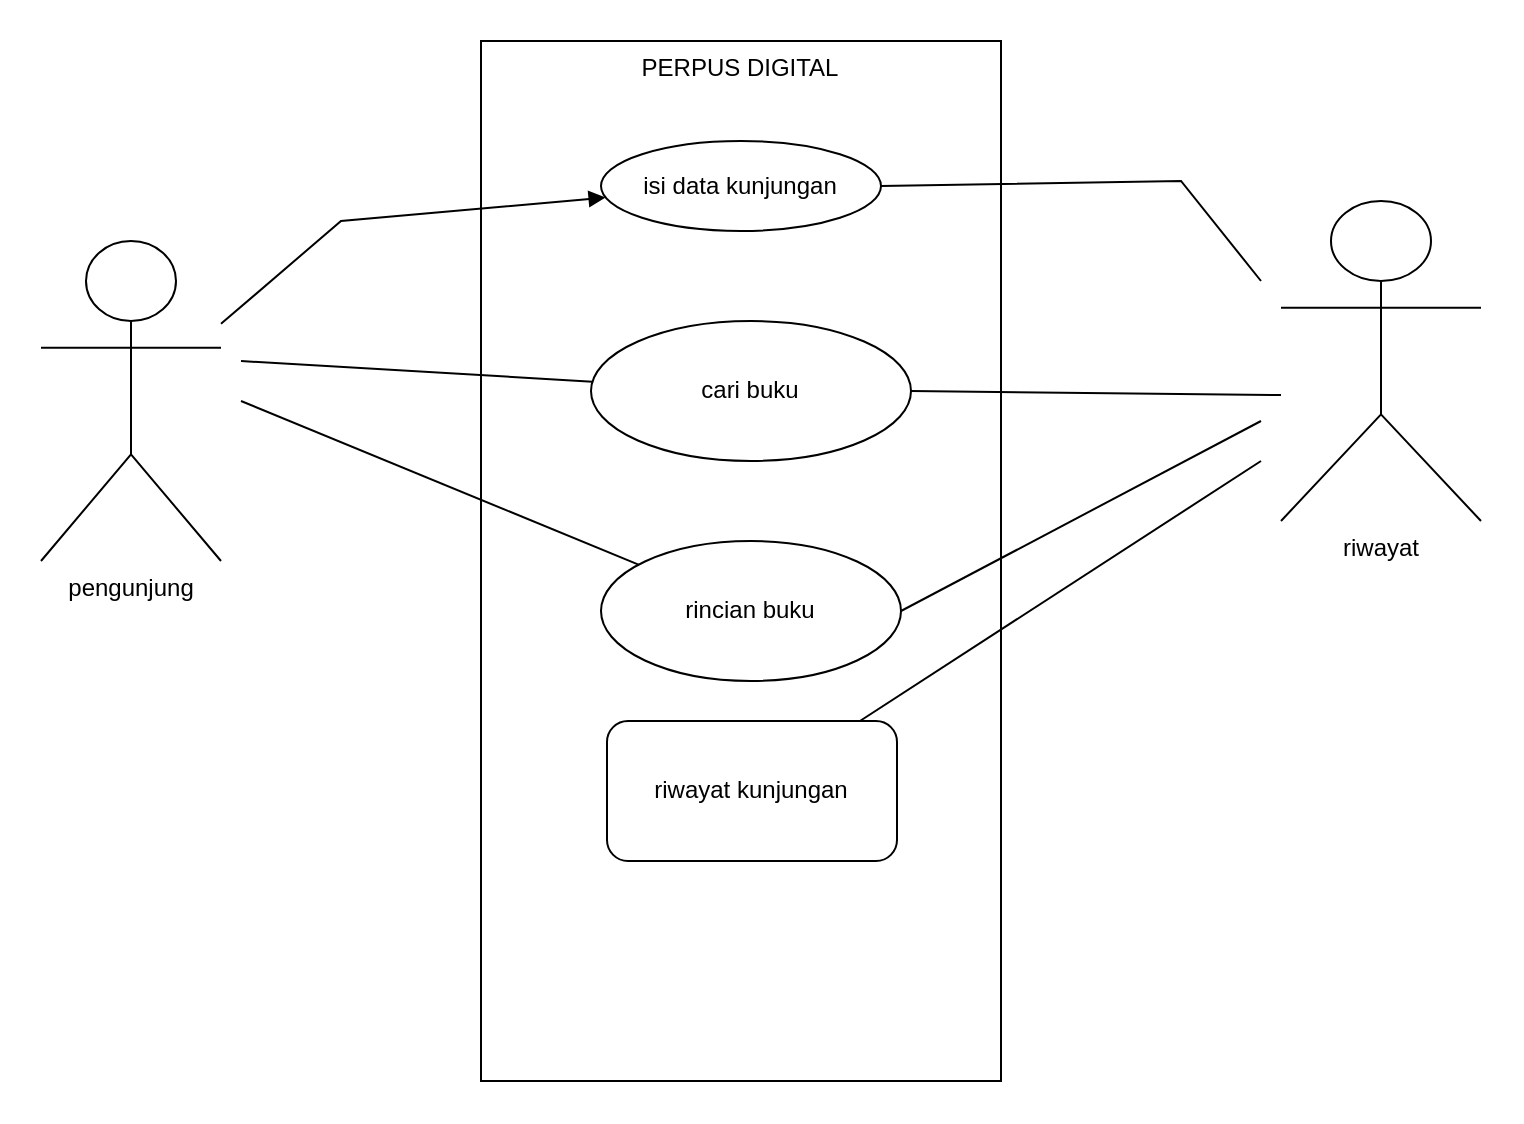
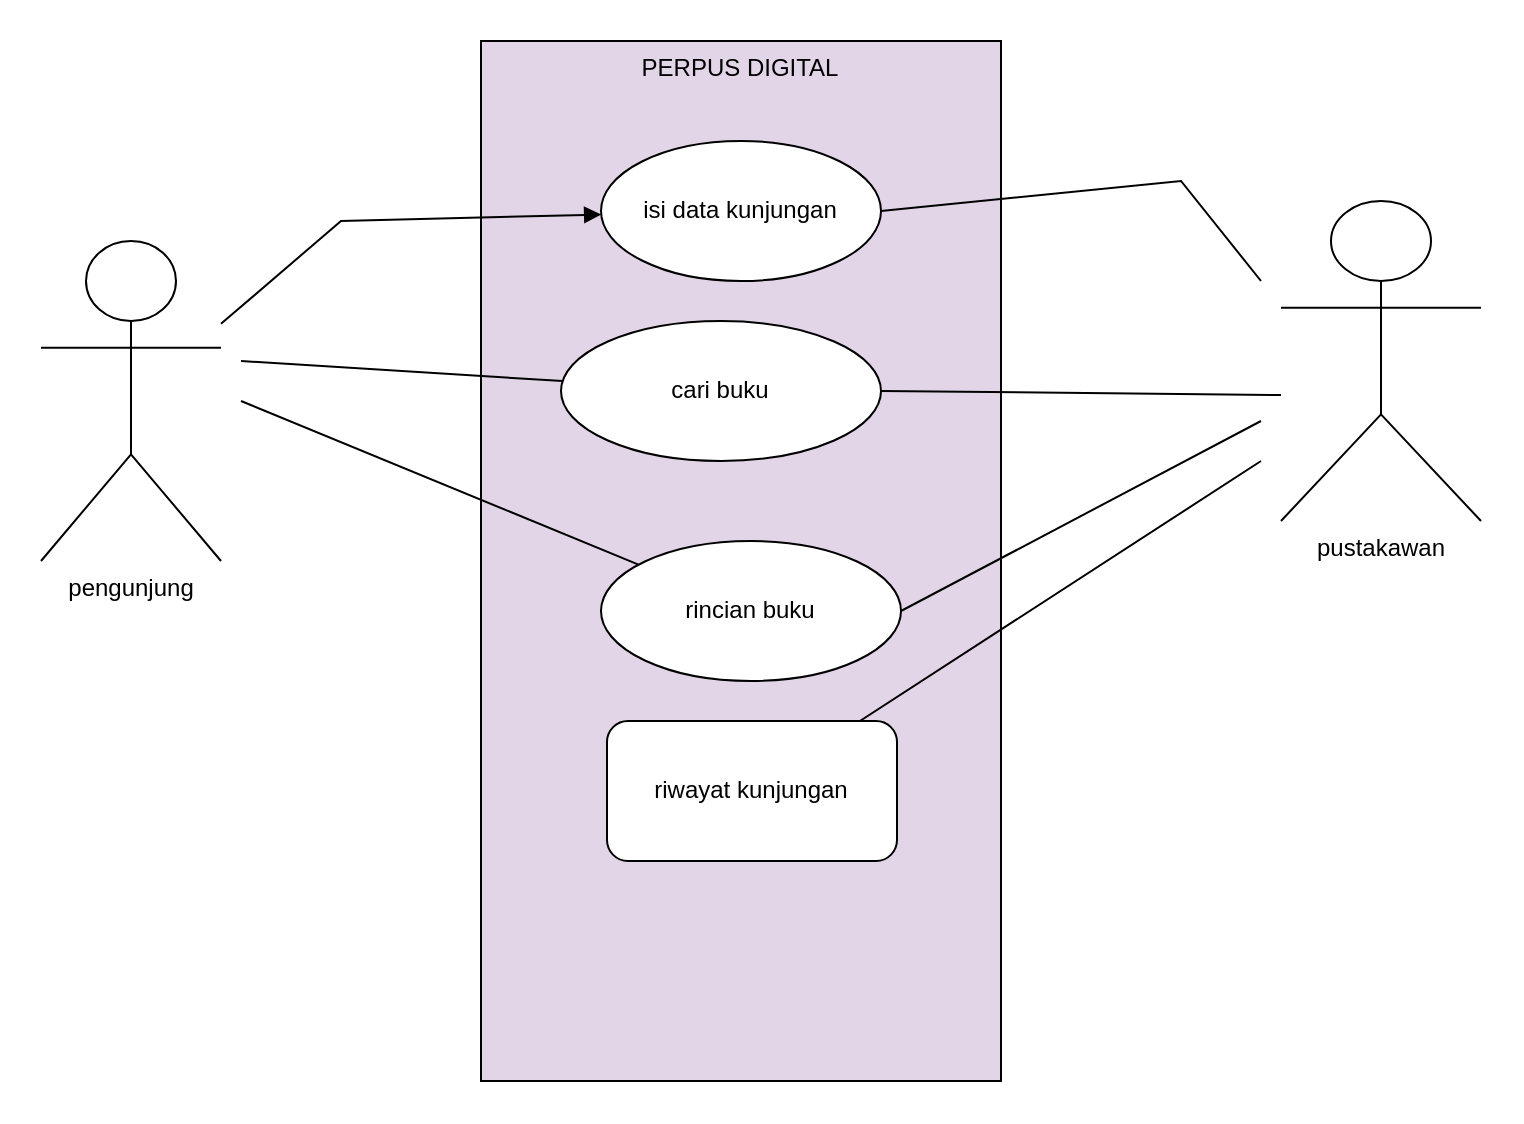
node "PERPUS DIGITAL": fillcolor #ffffff -> #e1d5e7
node "isi data kunjungan": size 280x90 -> 280x140
node "cari buku": moved (751, 391) -> (721, 391)
node "riwayat": label "riwayat" -> "pustakawan"
